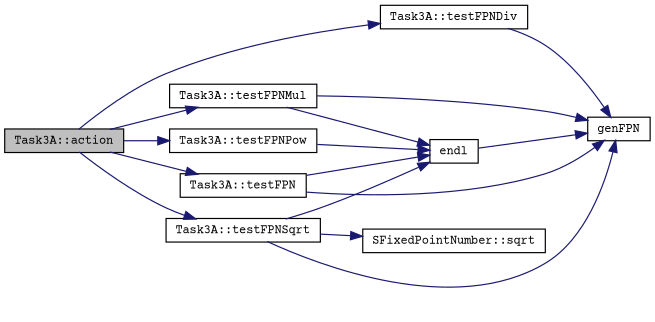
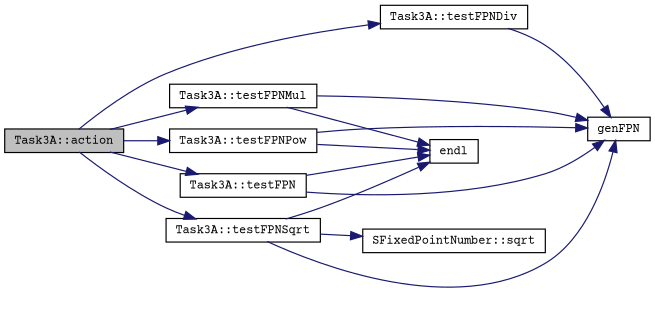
edge "endl" -> "genFPN": now "Task3A::testFPNPow" -> "genFPN"
